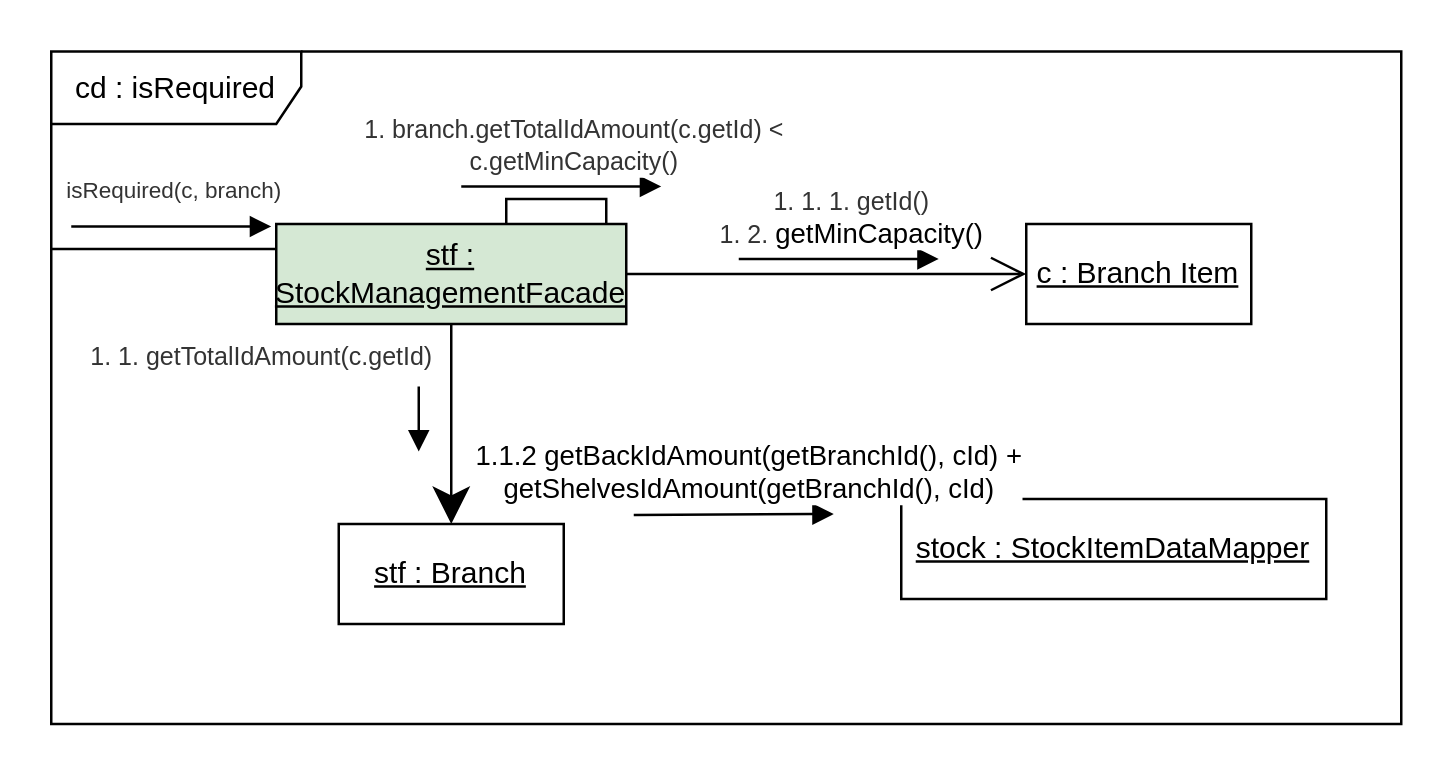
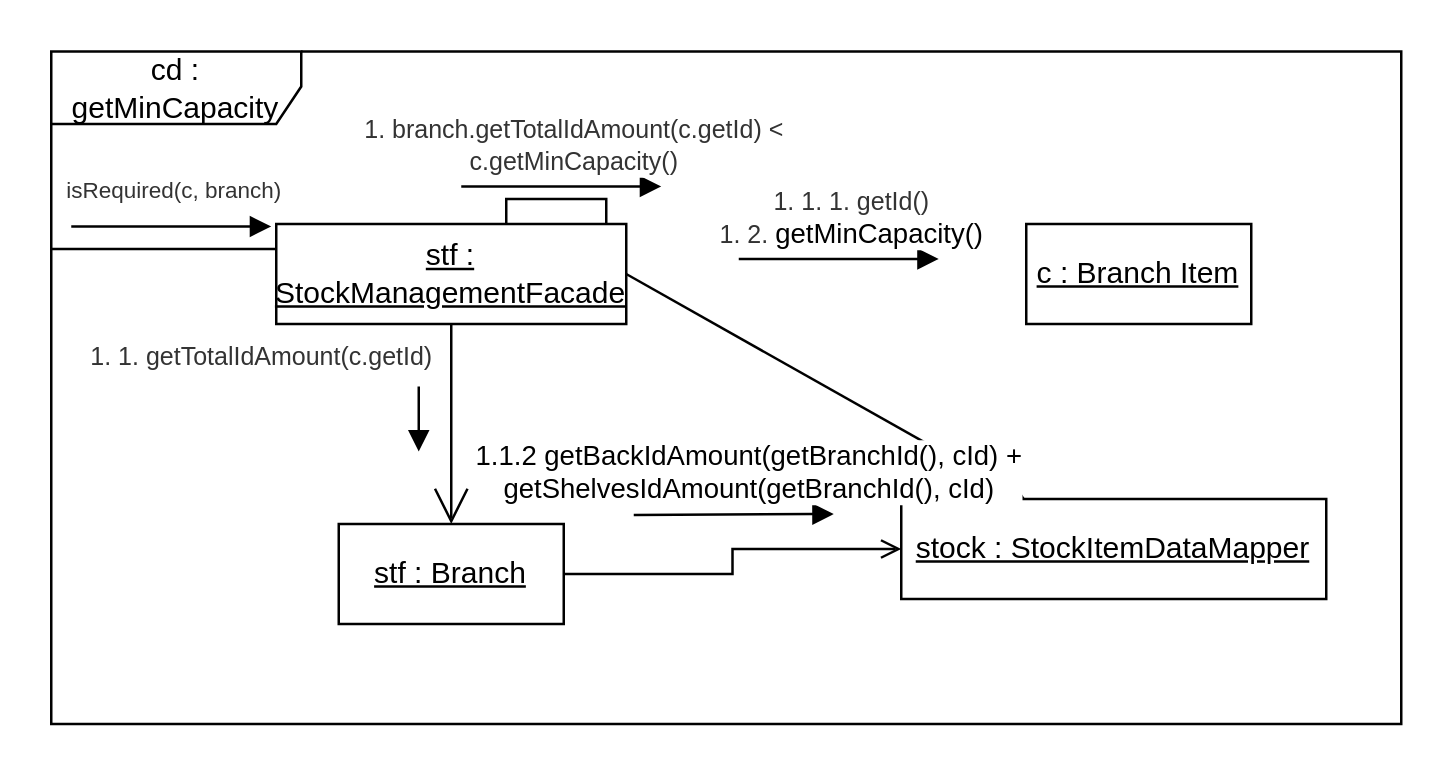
node "cd : isRequired": label "cd : isRequired" -> "cd : getMinCapacity"
node "stf : StockManagementFacade": fillcolor #d5e8d4 -> #ffffff
edge "stf : StockManagementFacade" -> "c : Branch Item": now "stf : StockManagementFacade" -> "stock : StockItemDataMapper"
edge "stf : StockManagementFacade" -> "stf : Branch": arrowhead classic -> open
edge "stf : Branch" -> "stock : StockItemDataMapper": added
